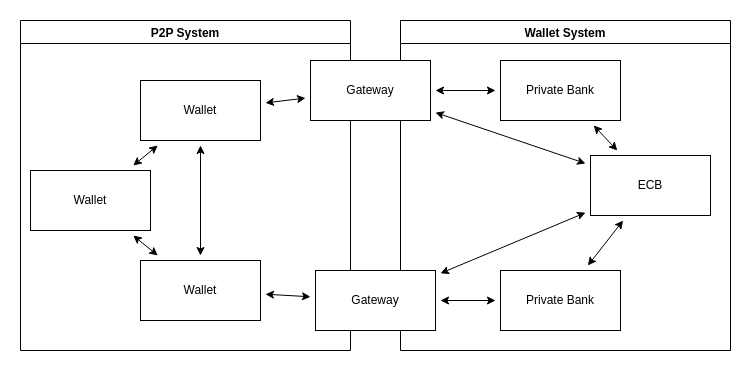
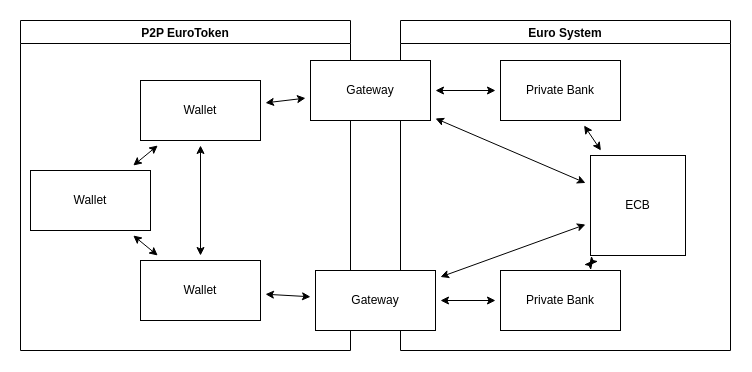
node "P2P System": label "P2P System" -> "P2P EuroToken"
node "Wallet System": label "Wallet System" -> "Euro System"
node "ECB": size 120x60 -> 95x100
